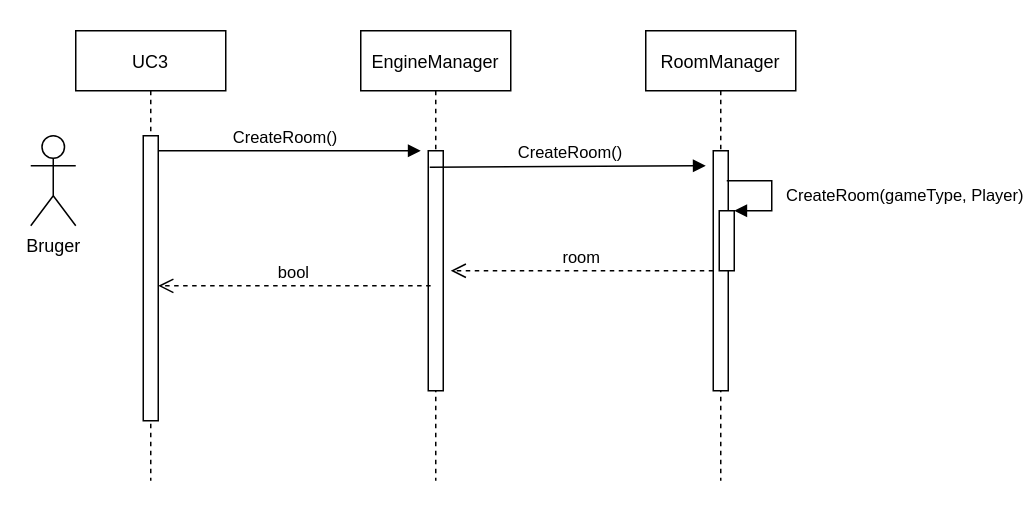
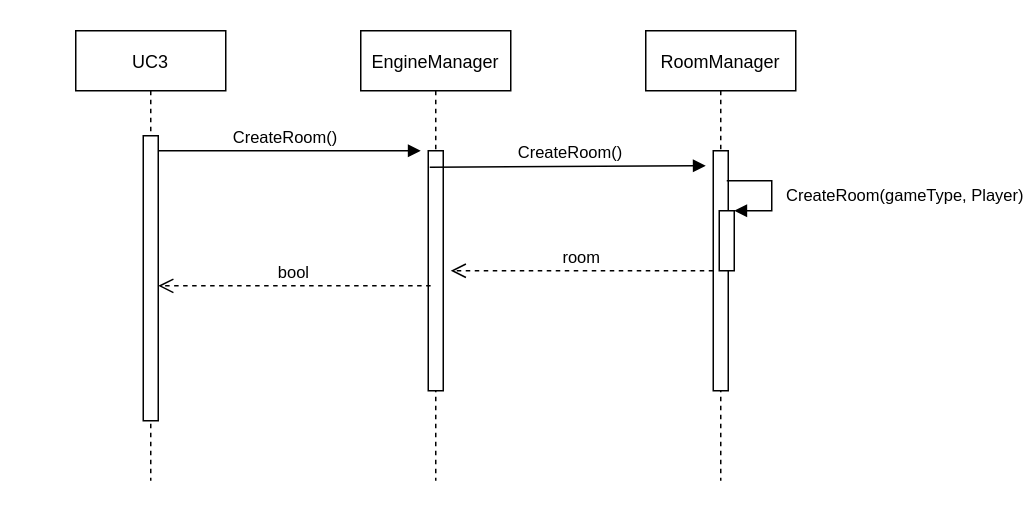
node "Bruger": removed
